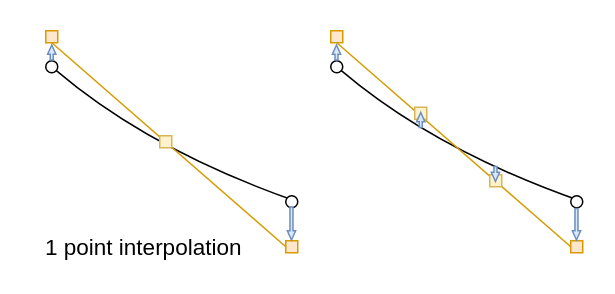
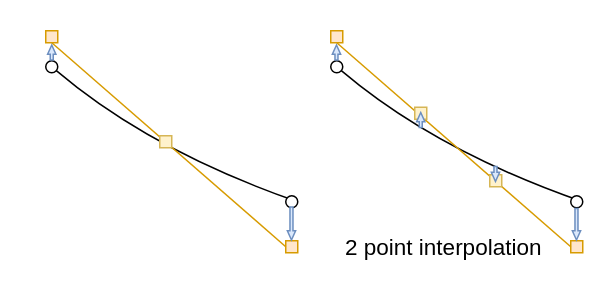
node "1 point interpolation": removed
node "2 point interpolation": added
